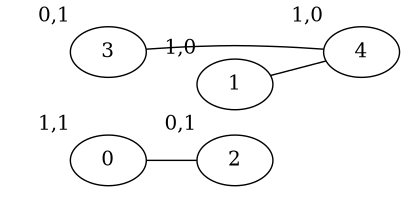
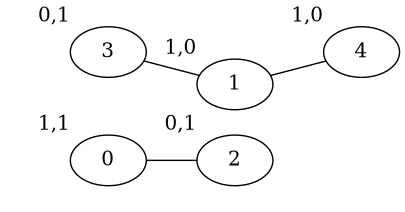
edge "3 0,1" -- "4 1,0": now "3 0,1" -- "1 1,0"
